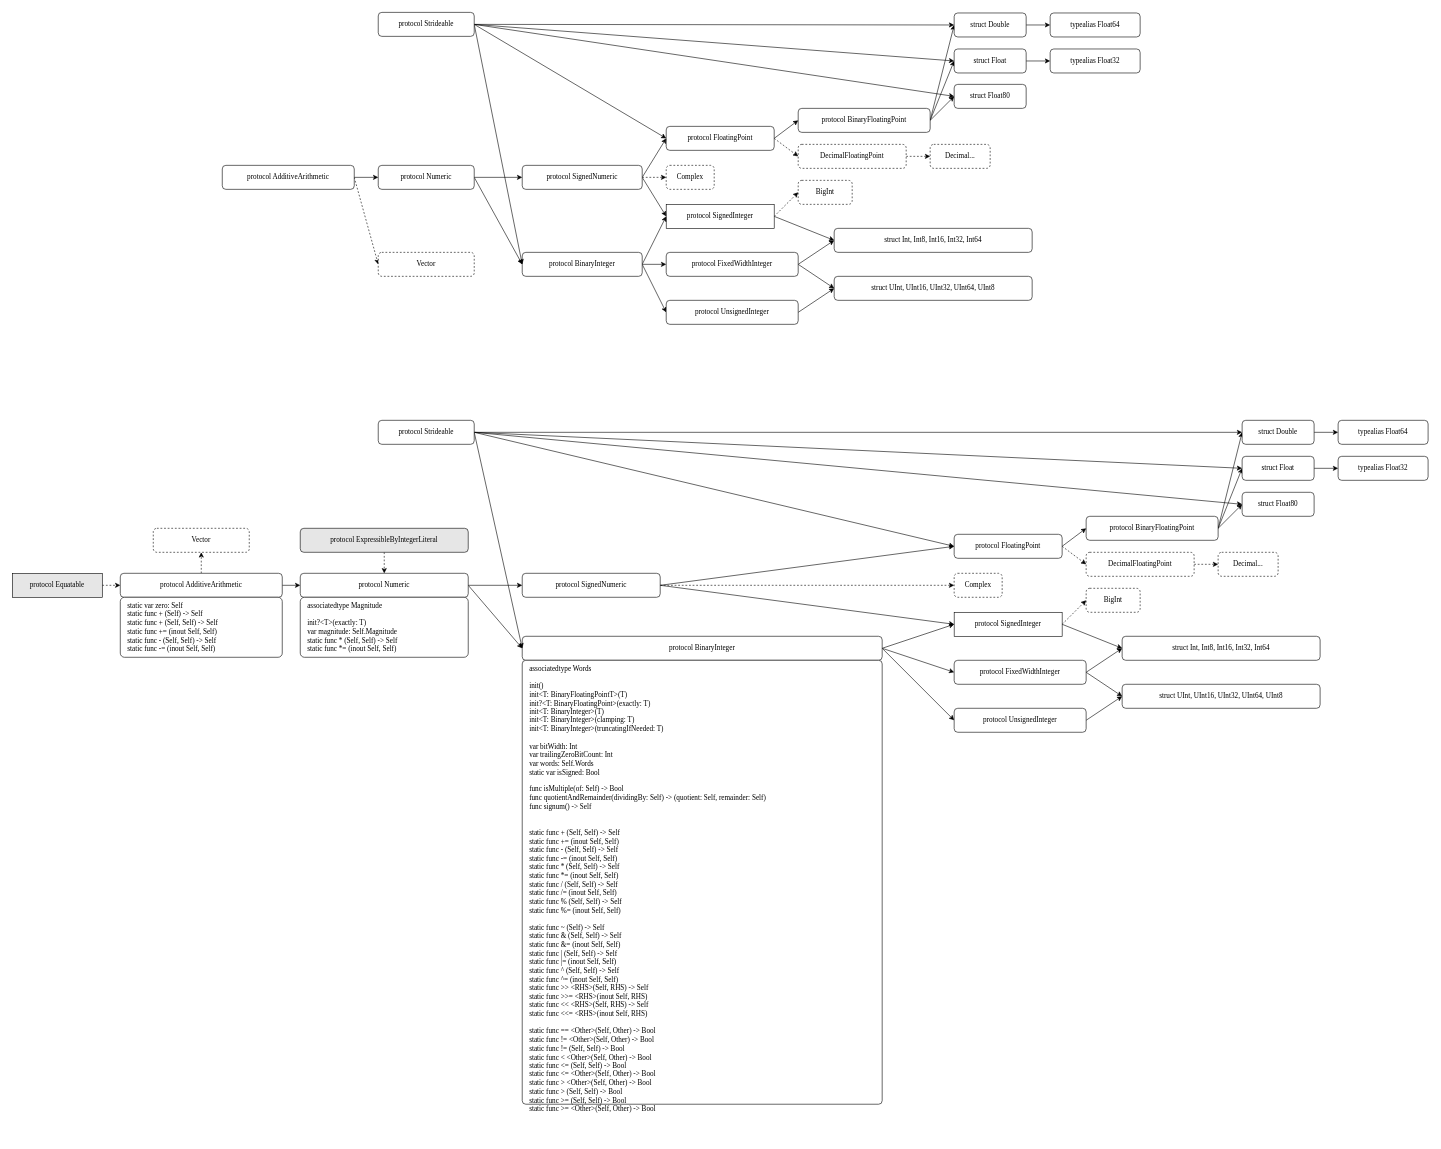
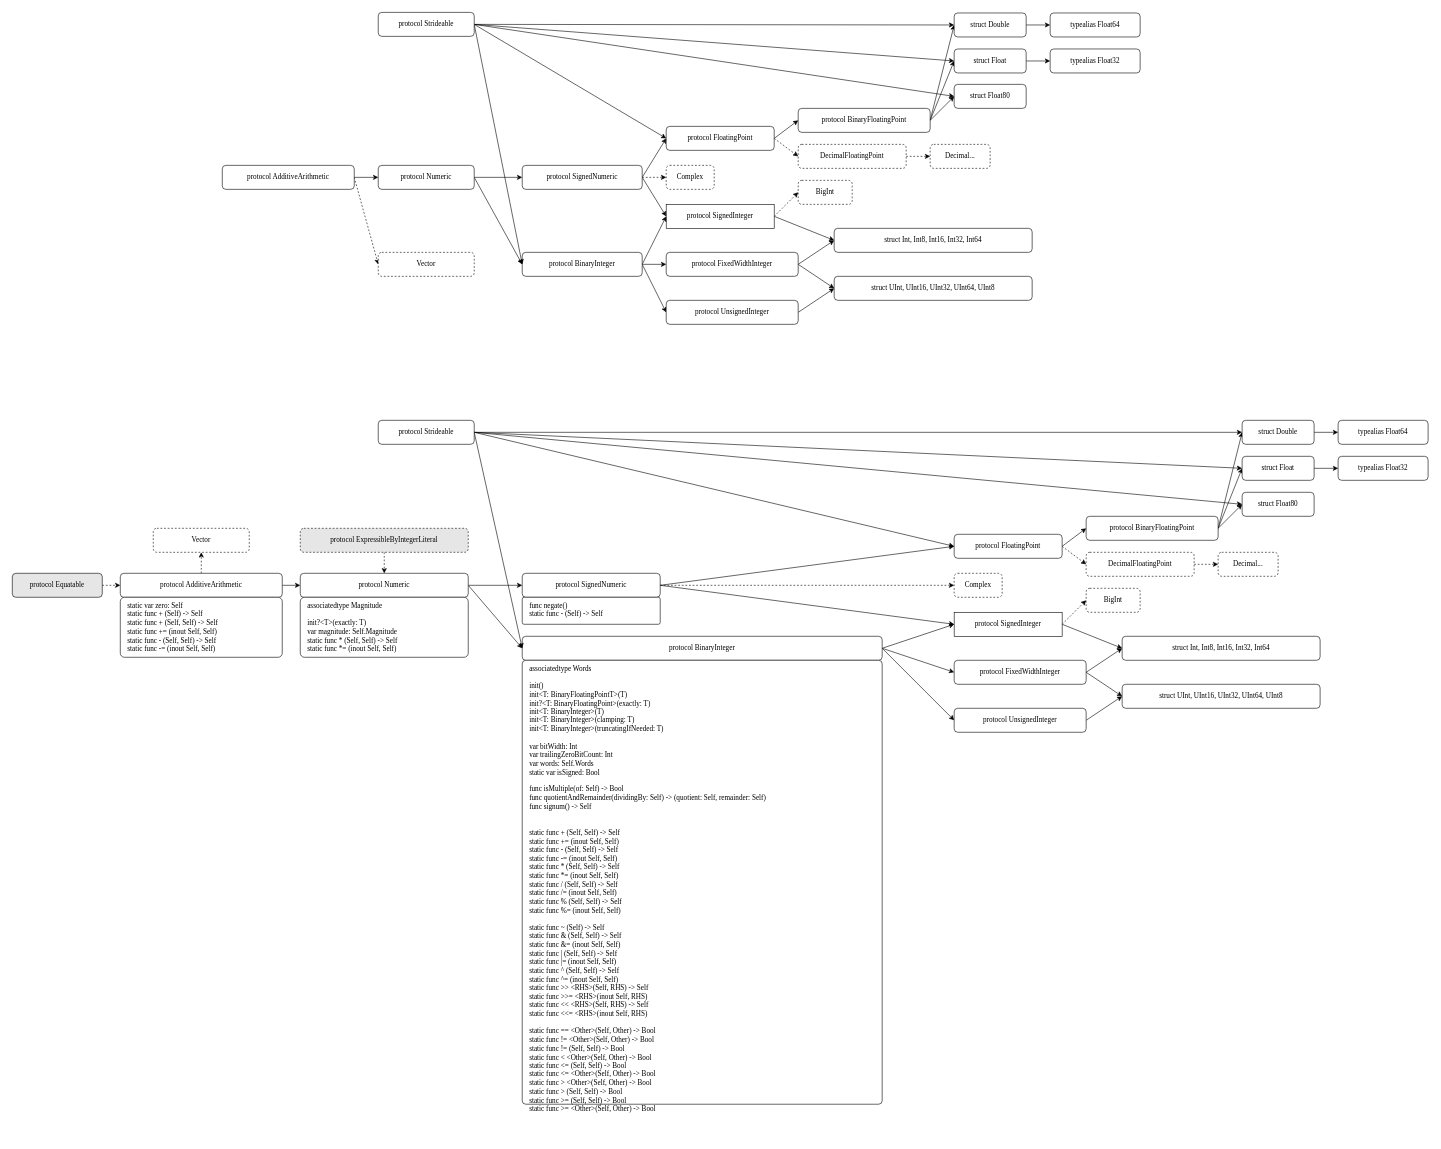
node "protocol ExpressibleByIntegerLiteral": style solid -> dashed
node "protocol Equatable": shape rectangle -> rounded rectangle
node "func negate() static func - (Self) -> Self": added
